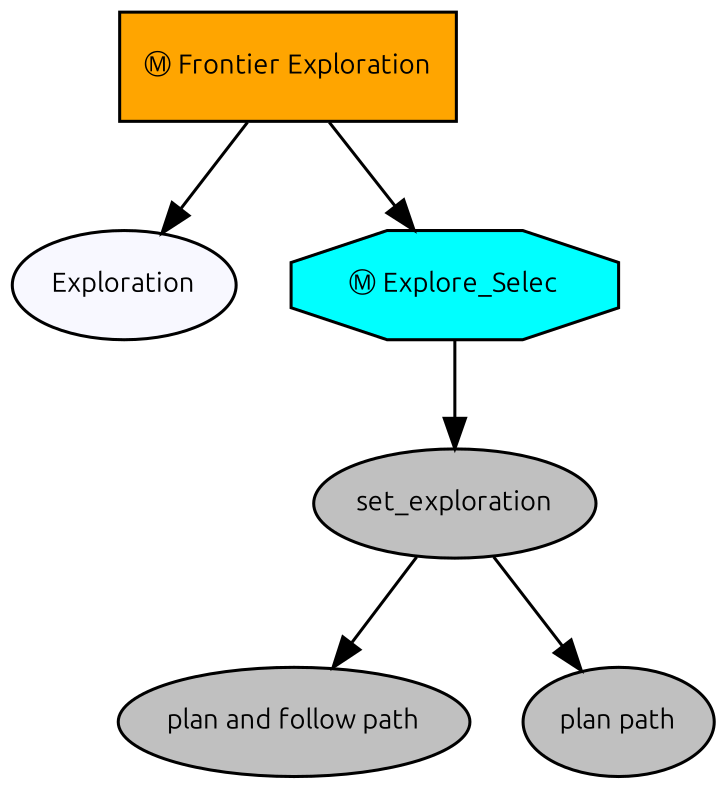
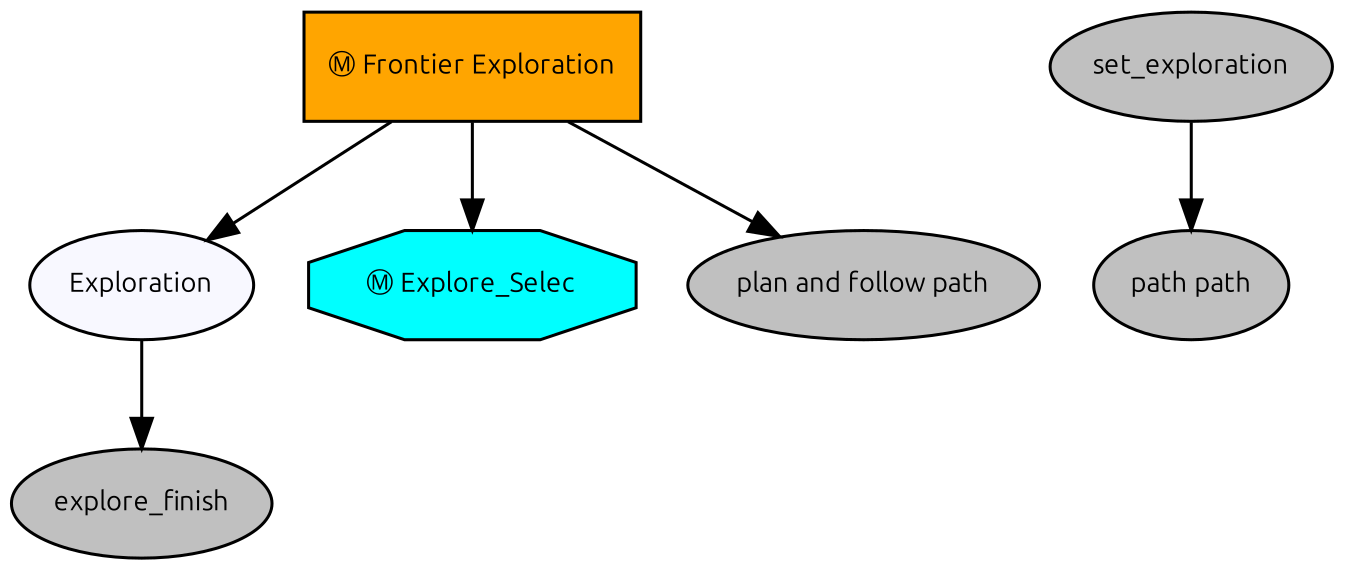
edge "Ⓜ Explore_Selec" -> "set_exploration": removed
node "explore_finish": added
edge "set_exploration" -> "plan and follow path": now "Ⓜ Frontier Exploration" -> "plan and follow path"
node "plan path": label "plan path" -> "path path"
